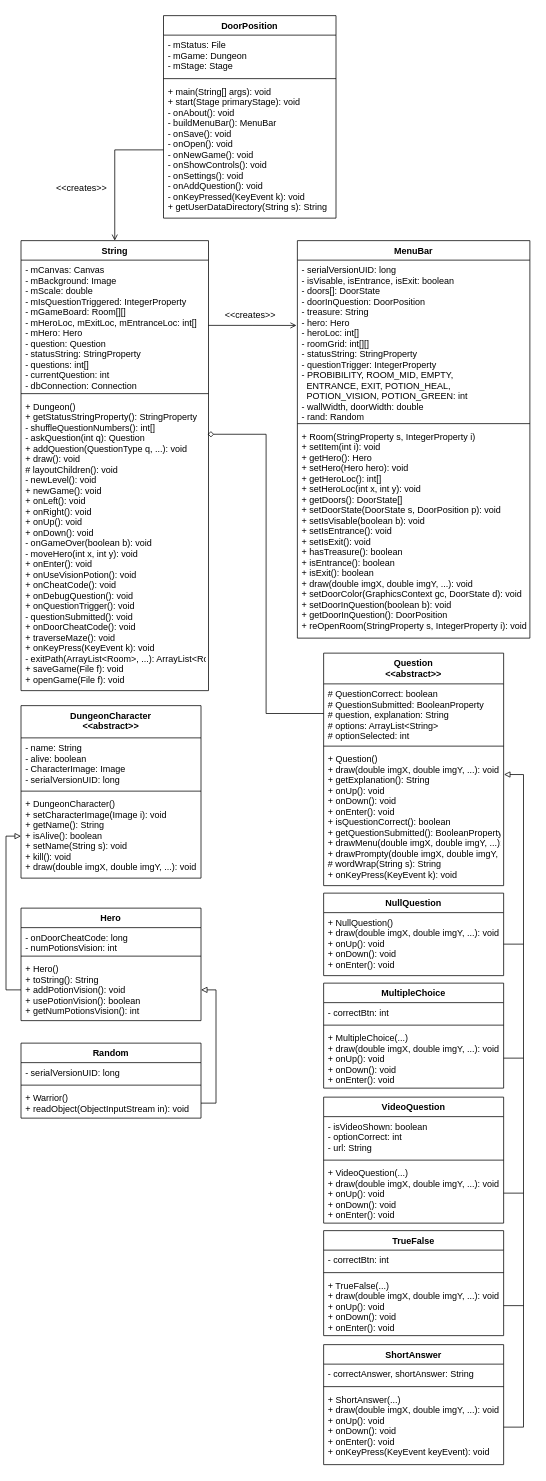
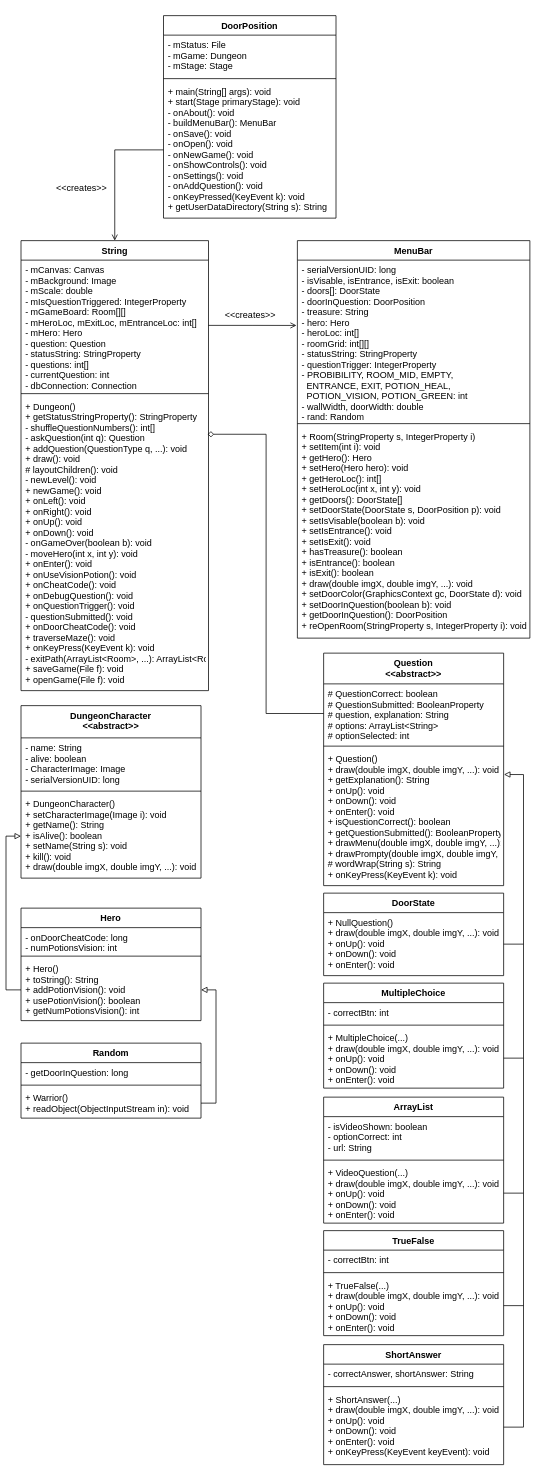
node "NullQuestion": label "NullQuestion" -> "DoorState"
node "- serialVersionUID: long": label "- serialVersionUID: long" -> "- getDoorInQuestion: long"
node "VideoQuestion": label "VideoQuestion" -> "ArrayList"
